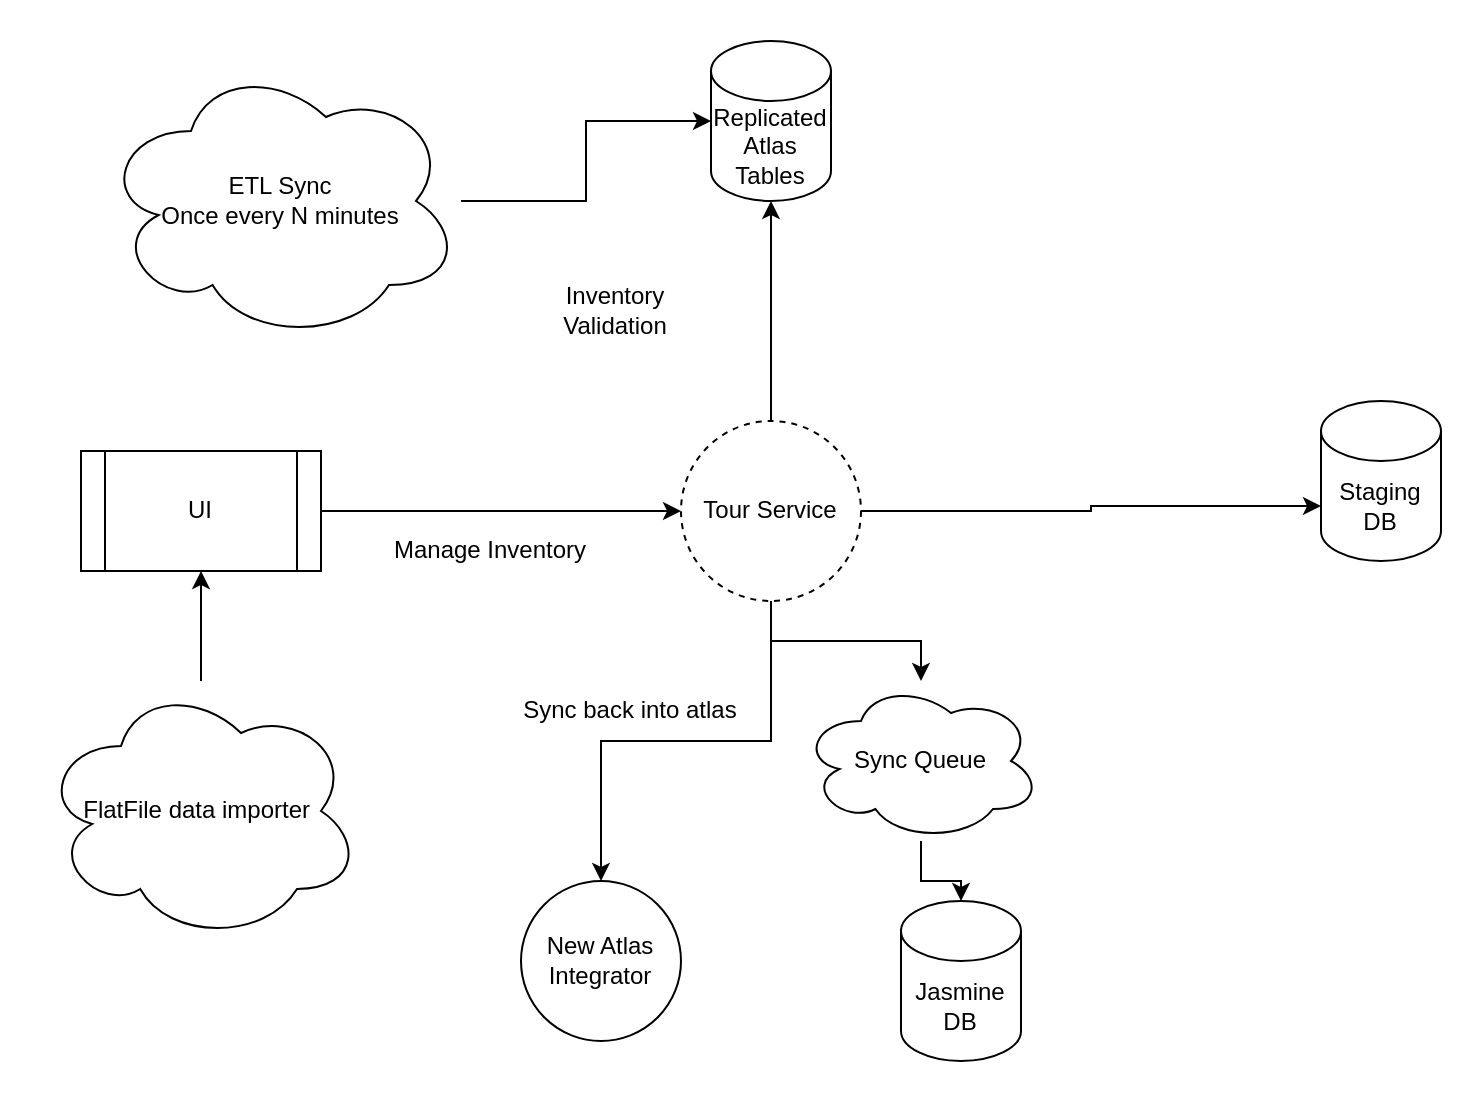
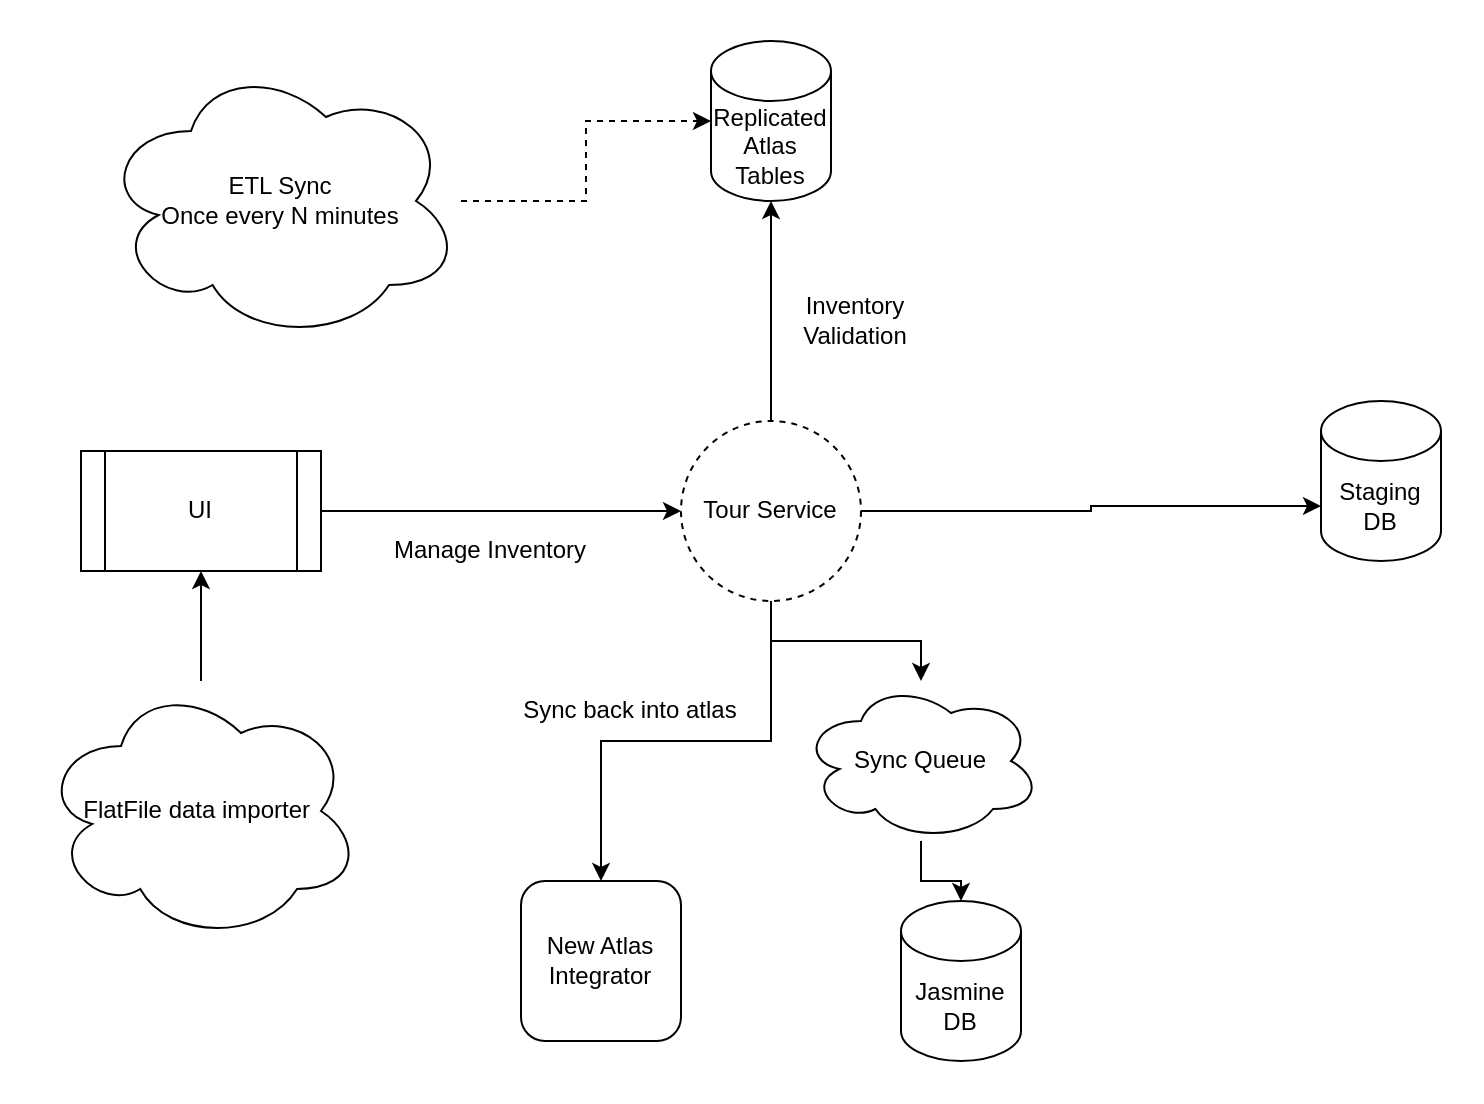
edge "ETL Sync Once every N minutes" -> "Replicated Atlas Tables": style solid -> dashed
node "Inventory Validation": moved (616, 311) -> (856, 321)
node "New Atlas Integrator": shape ellipse -> rounded rectangle
